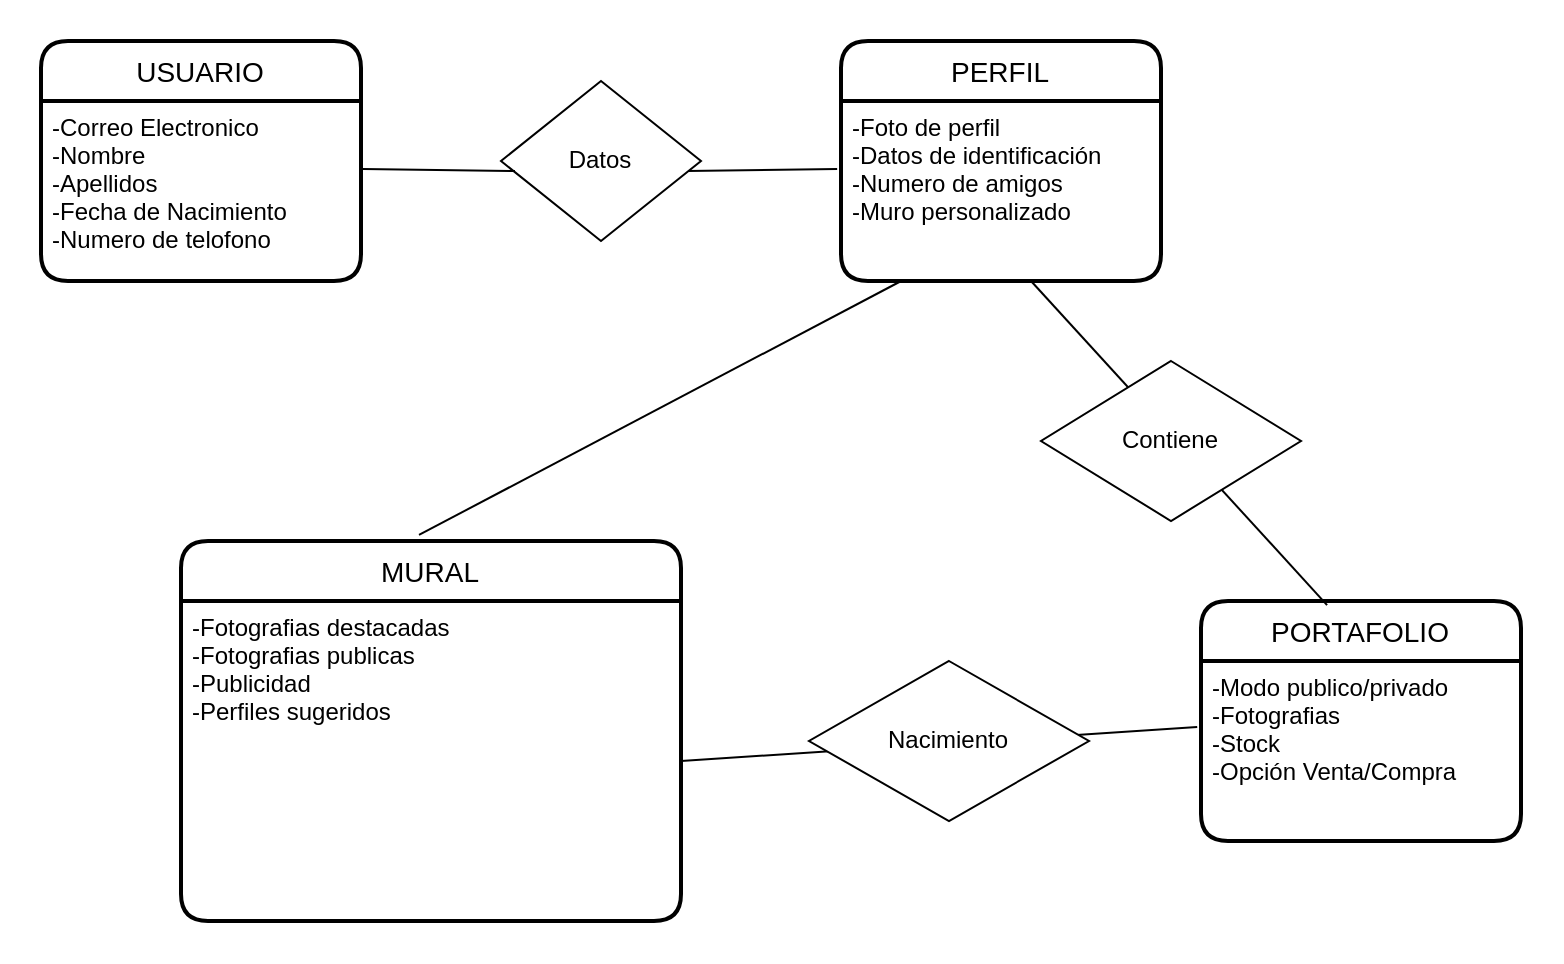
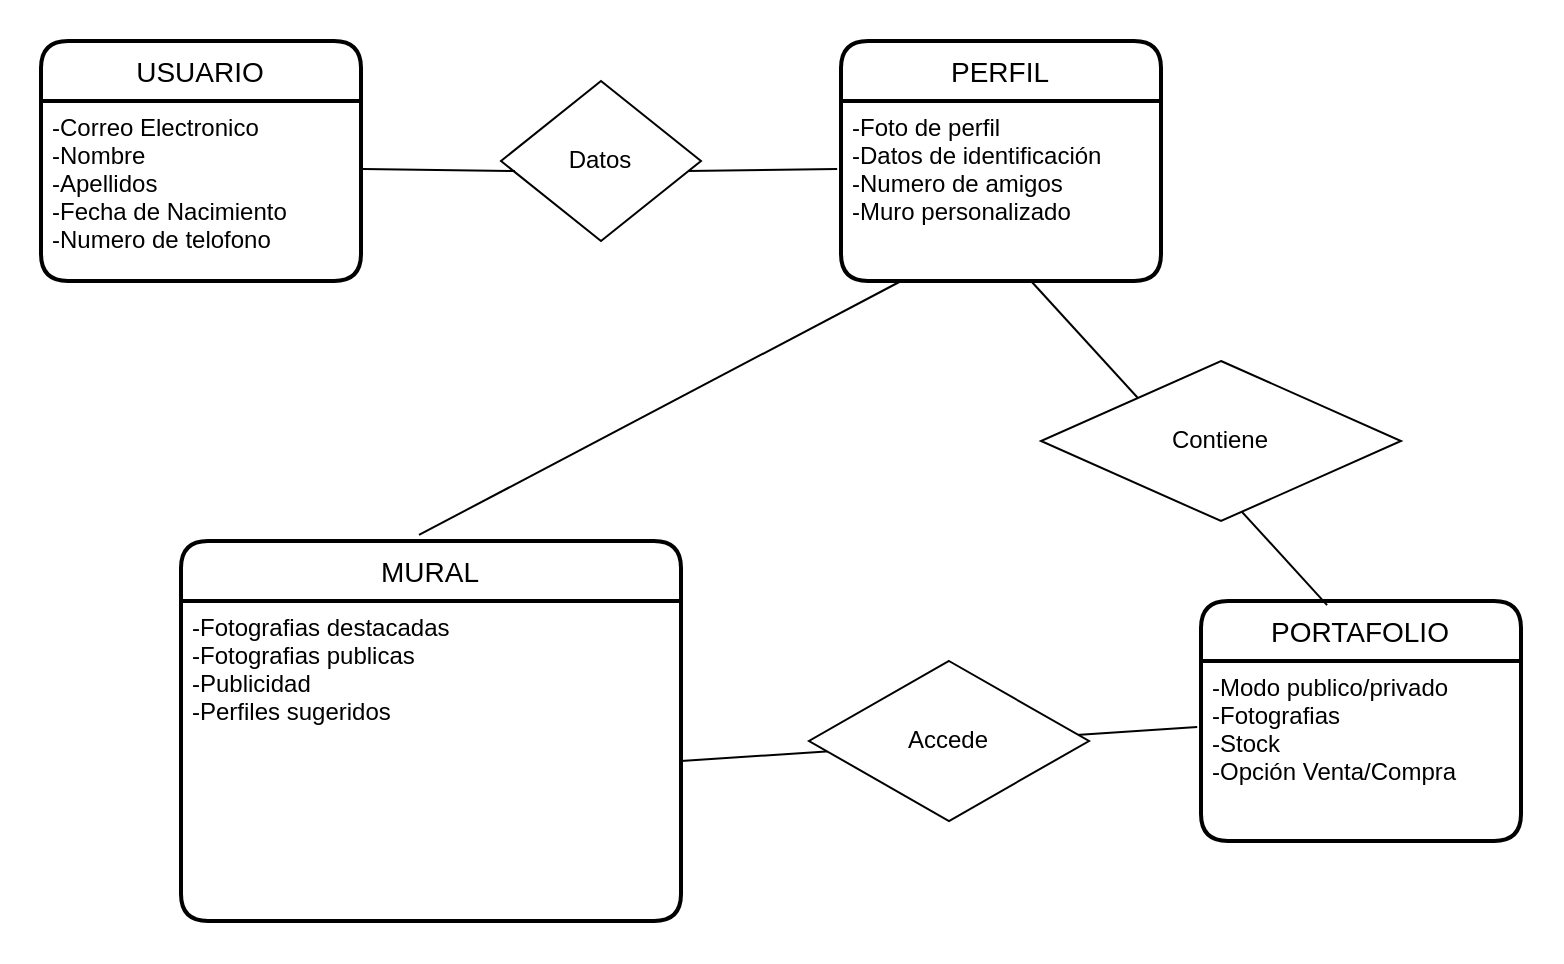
node "Contiene": size 260x160 -> 360x160
node "Nacimiento": label "Nacimiento" -> "Accede"
